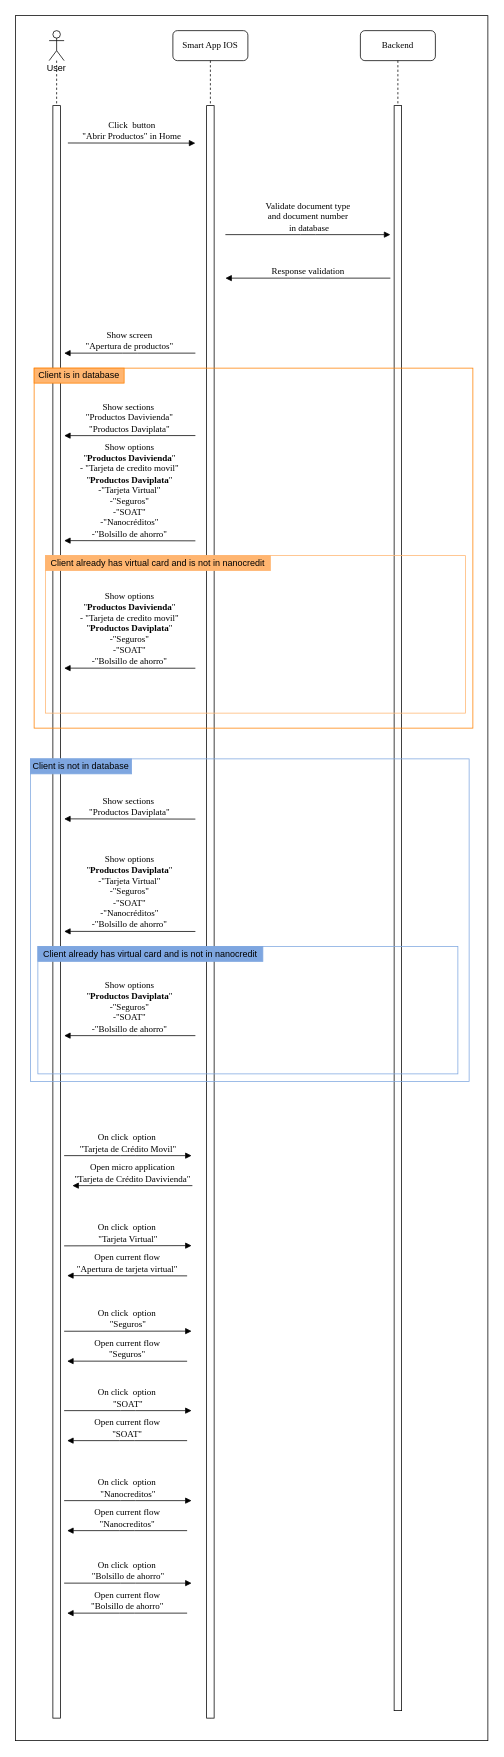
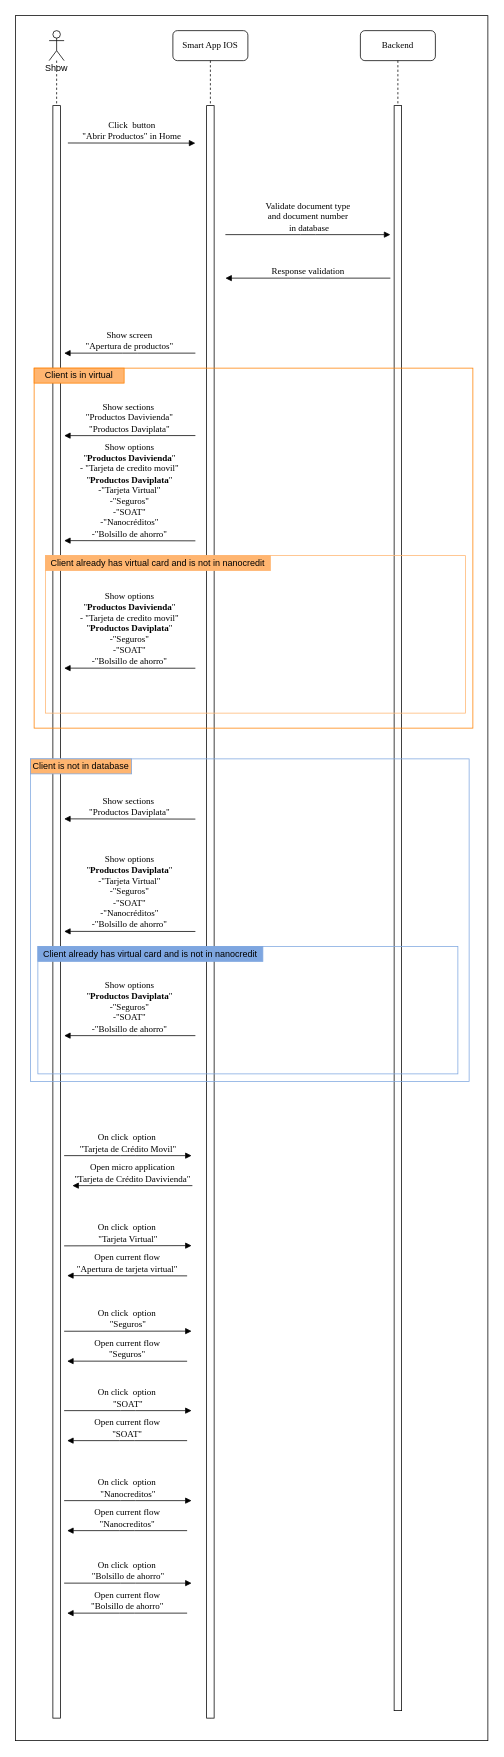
node "User": label "User" -> "Show"
node "Client is in database": label "Client is in database" -> "Client is in virtual"
node "Client is not in database": fillcolor #7ea6e0 -> #ffb570
